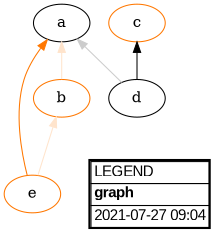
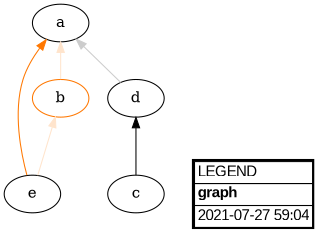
node "c": color #ff7700 -> black
edge "d" -> "c": reversed
node "e": color #ff7700 -> black
node "LEGEND": text "2021-07-27 09:04" -> "2021-07-27 59:04"
